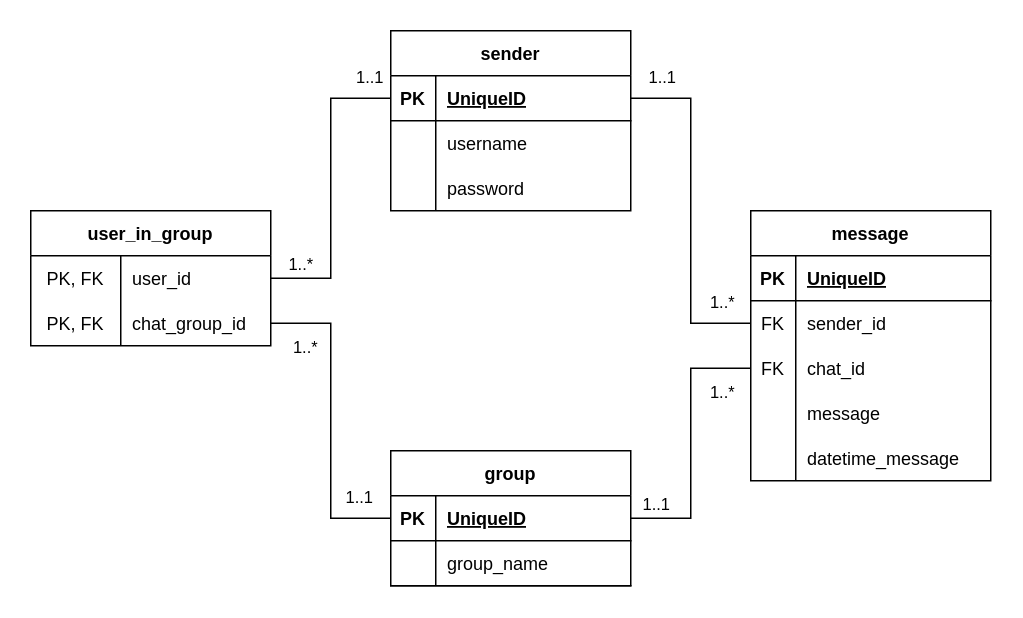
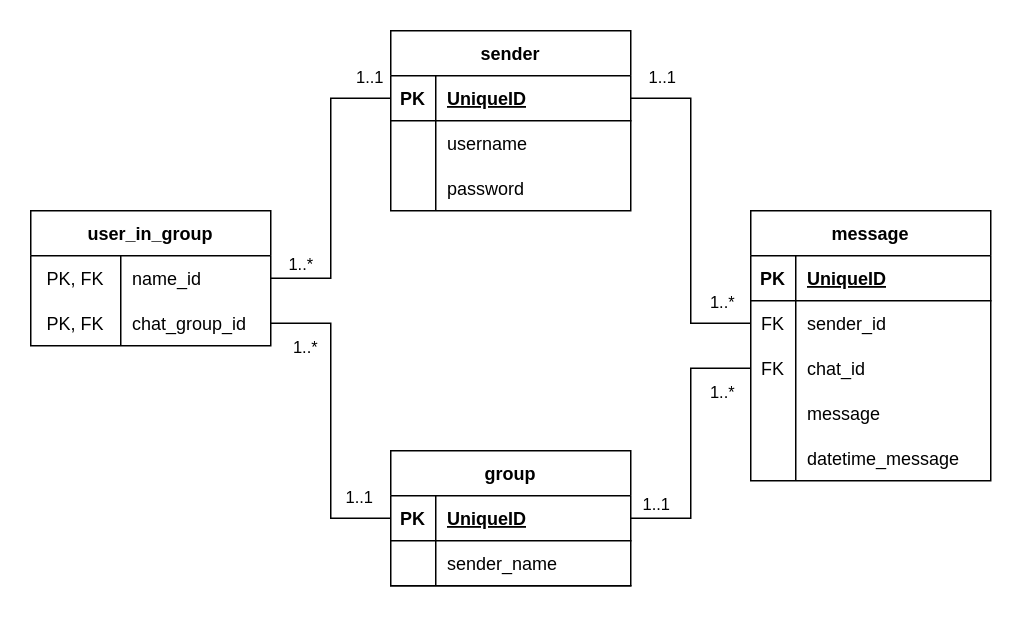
node "user_id": label "user_id" -> "name_id"
node "group_name": label "group_name" -> "sender_name"
